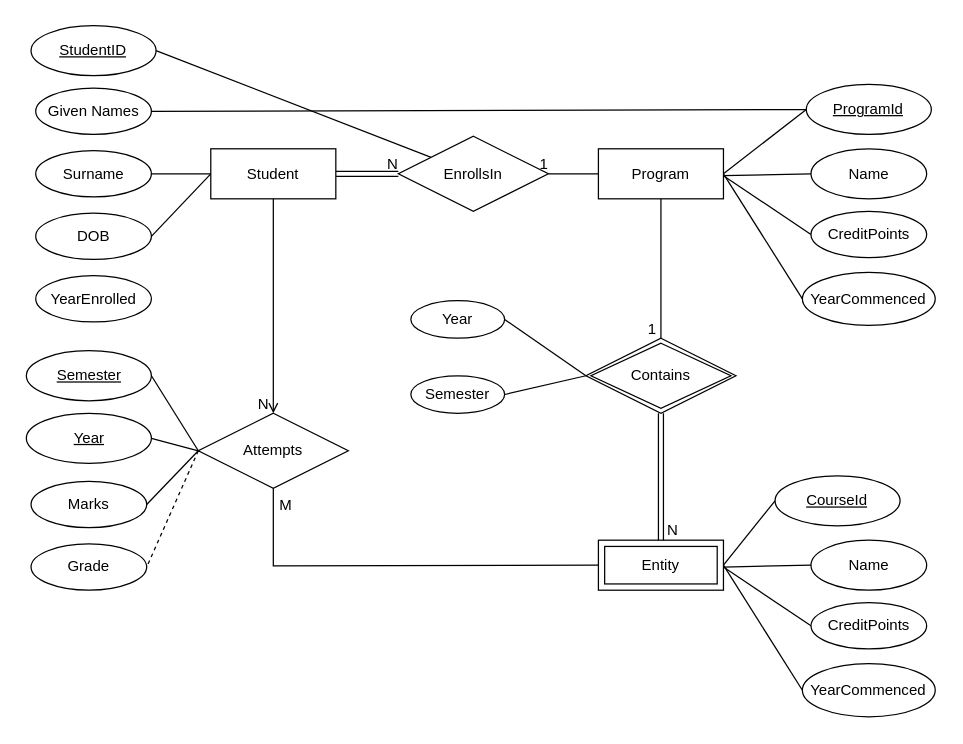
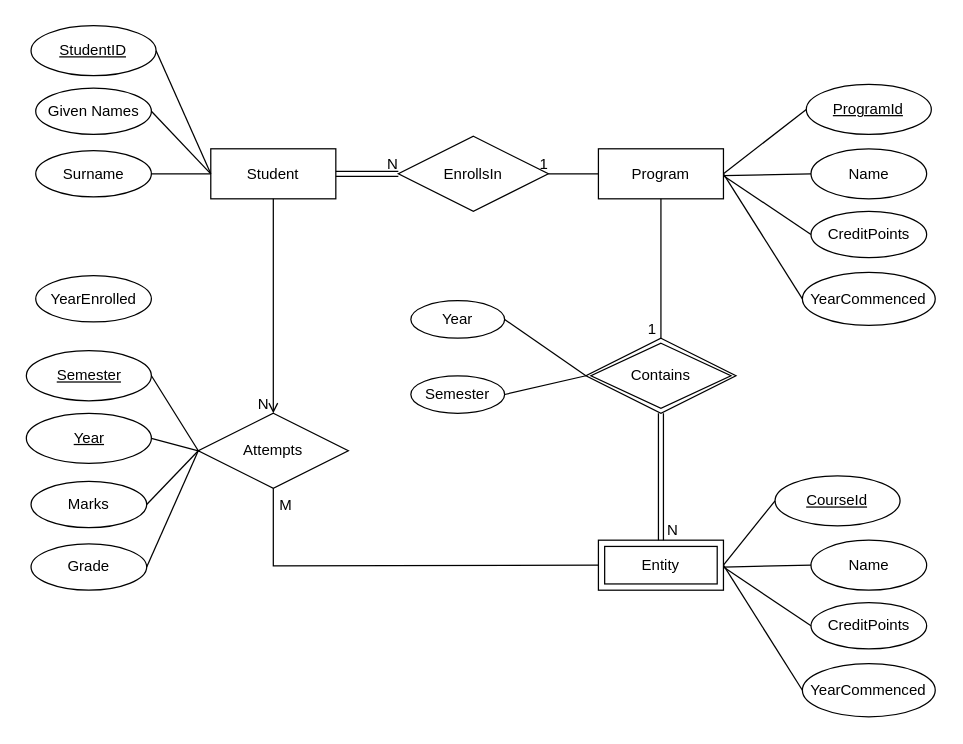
edge "StudentID" -- "EnrollsIn": now "StudentID" -- "Student"
edge "ProgramId" -- "Given Names": now "Student" -- "Given Names"
edge "Student" -- "DOB": removed
node "DOB": removed
edge "Attempts" -- "Grade": style dashed -> solid
